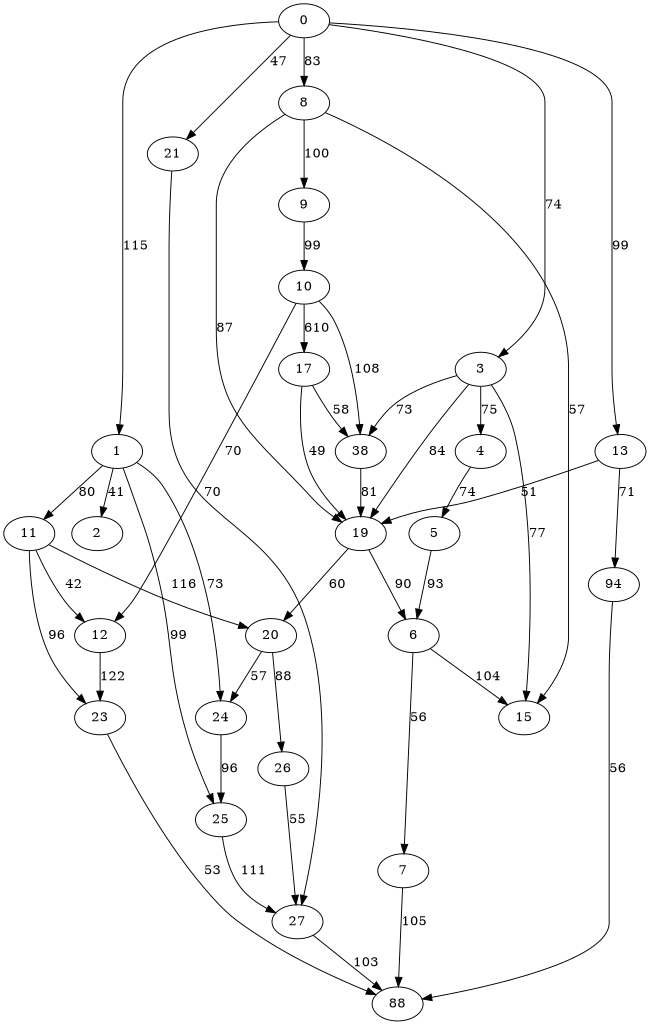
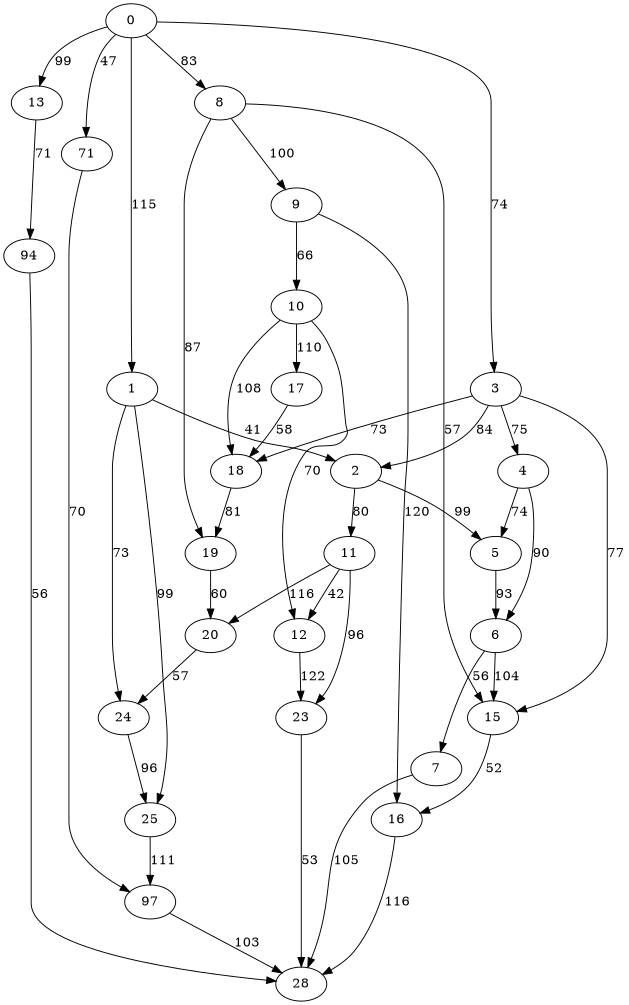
node "21": label "21" -> "71"
edge "9" -> "10": label "99" -> "66"
edge "10" -> "17": label "610" -> "110"
edge "3" -> "19": now "3" -> "2"
node "38": label "38" -> "18"
edge "17" -> "19": removed, label "49"
edge "1" -> "11": now "2" -> "11"
edge "13" -> "19": removed, label "51"
edge "2" -> "5": added, label "99"
edge "19" -> "6": now "4" -> "6"
node "26": removed
node "16": added
node "27": label "27" -> "97"
node "88": label "88" -> "28"
